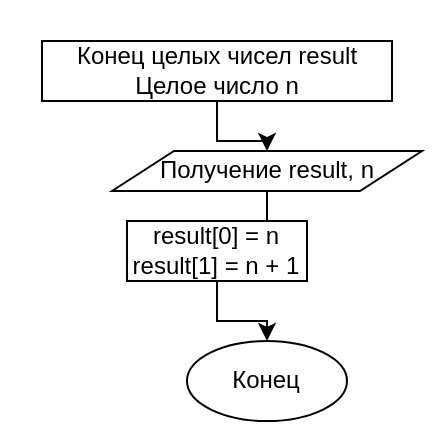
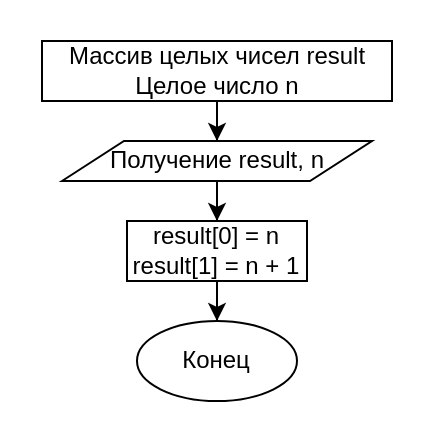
node "Конец целых чисел result Целое число n": label "Конец целых чисел result Целое число n" -> "Массив целых чисел result Целое число n"
node "Получение result, n": moved (267, 171) -> (217, 161)
node "Конец": moved (267, 381) -> (217, 361)
